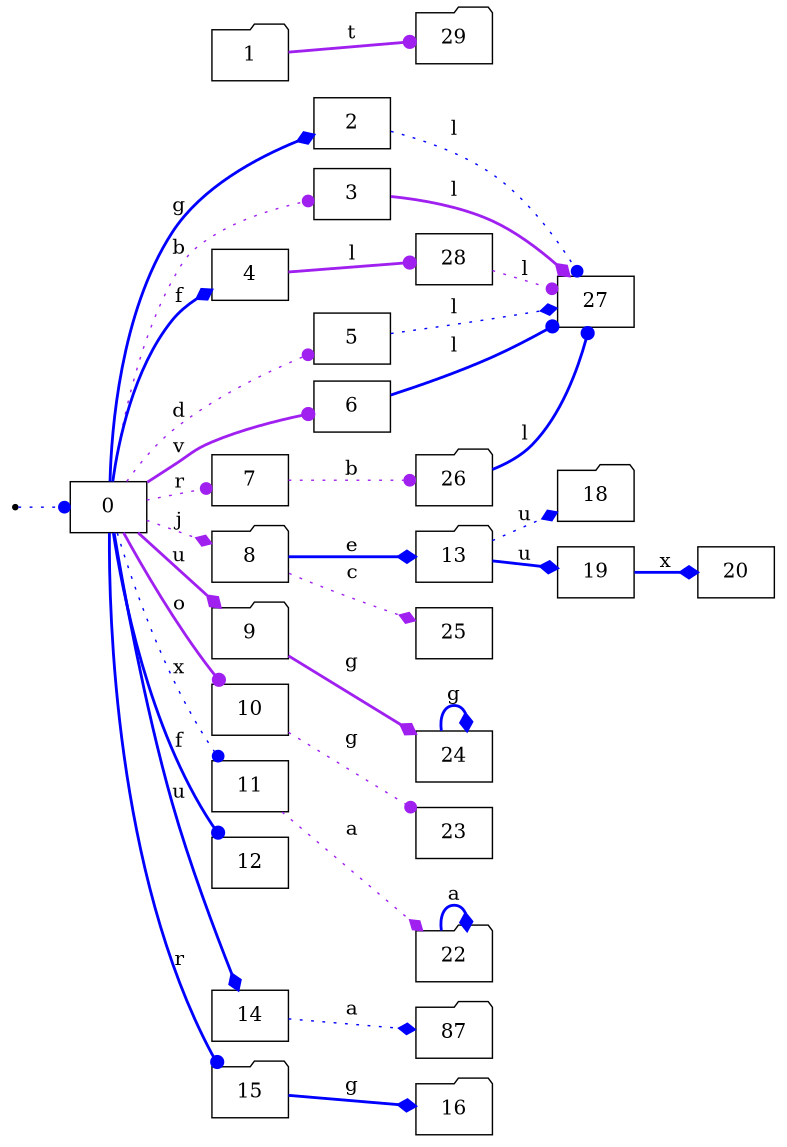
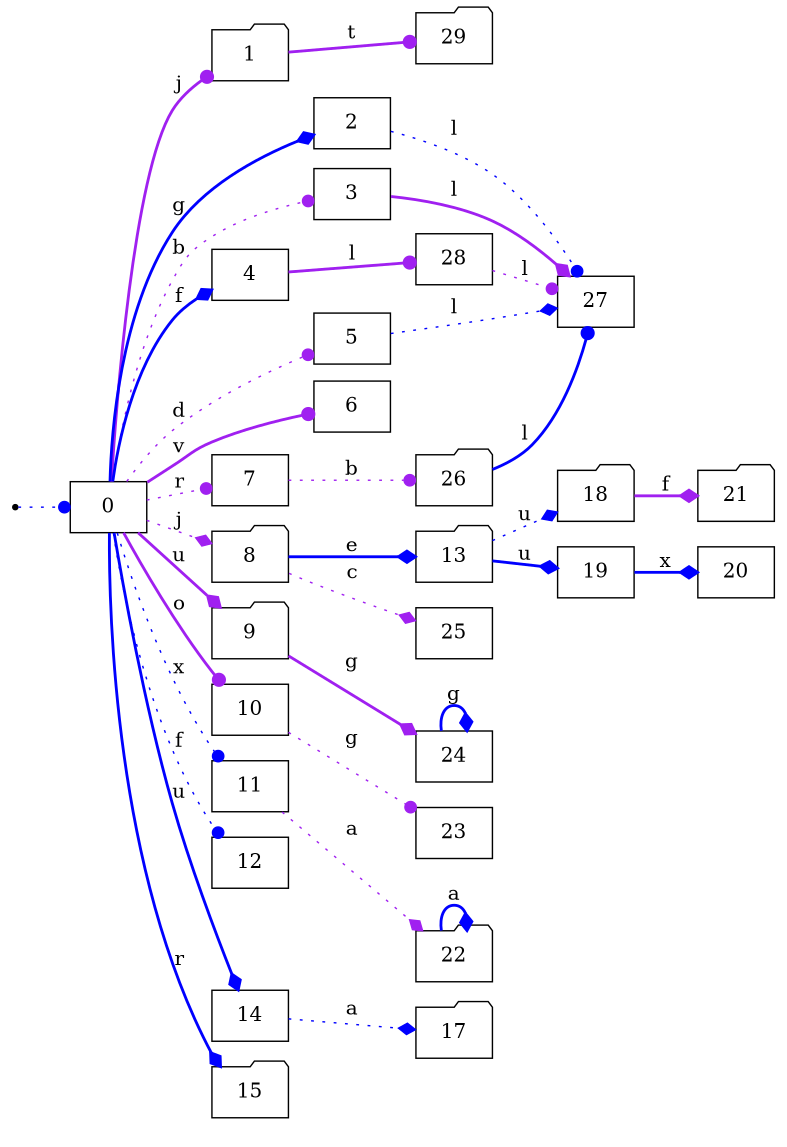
edge "0" -> "1": added, label "j"
edge "6" -> "27": removed, label "l"
node "21": added
edge "0" -> "12": style bold -> dotted
edge "0" -> "15": arrowhead dot -> diamond
node "87": label "87" -> "17"
node "16": removed
